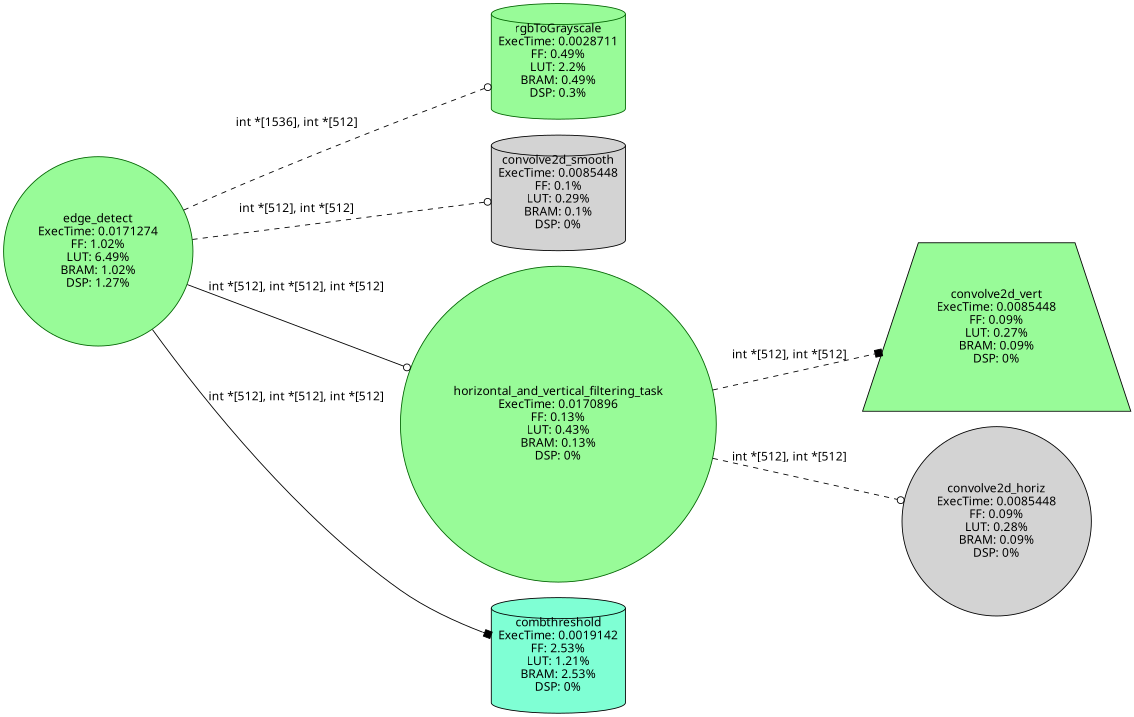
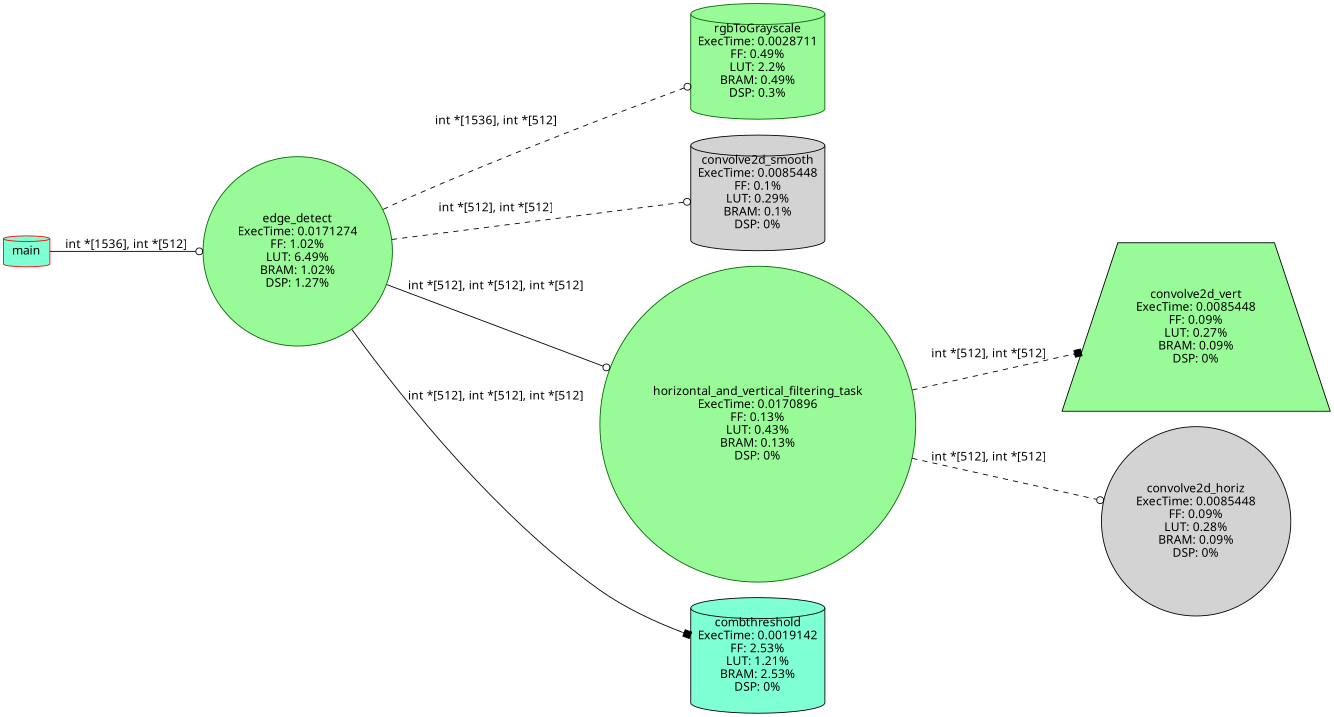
node "main": added
